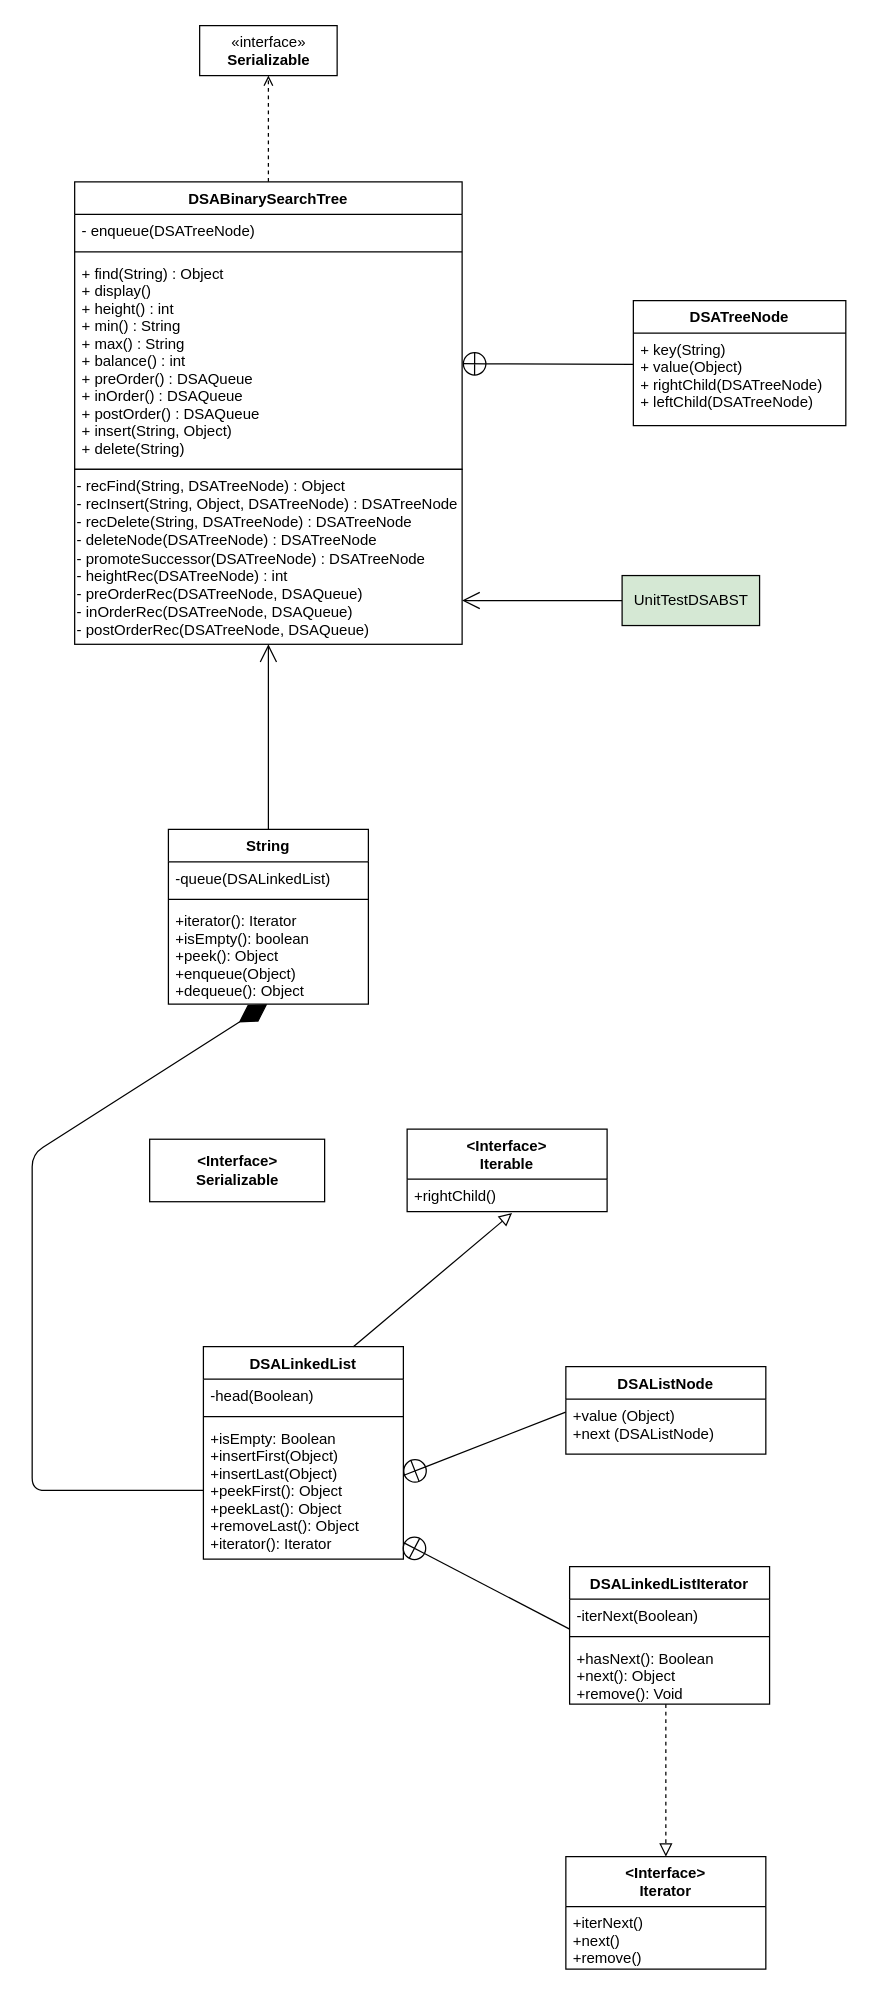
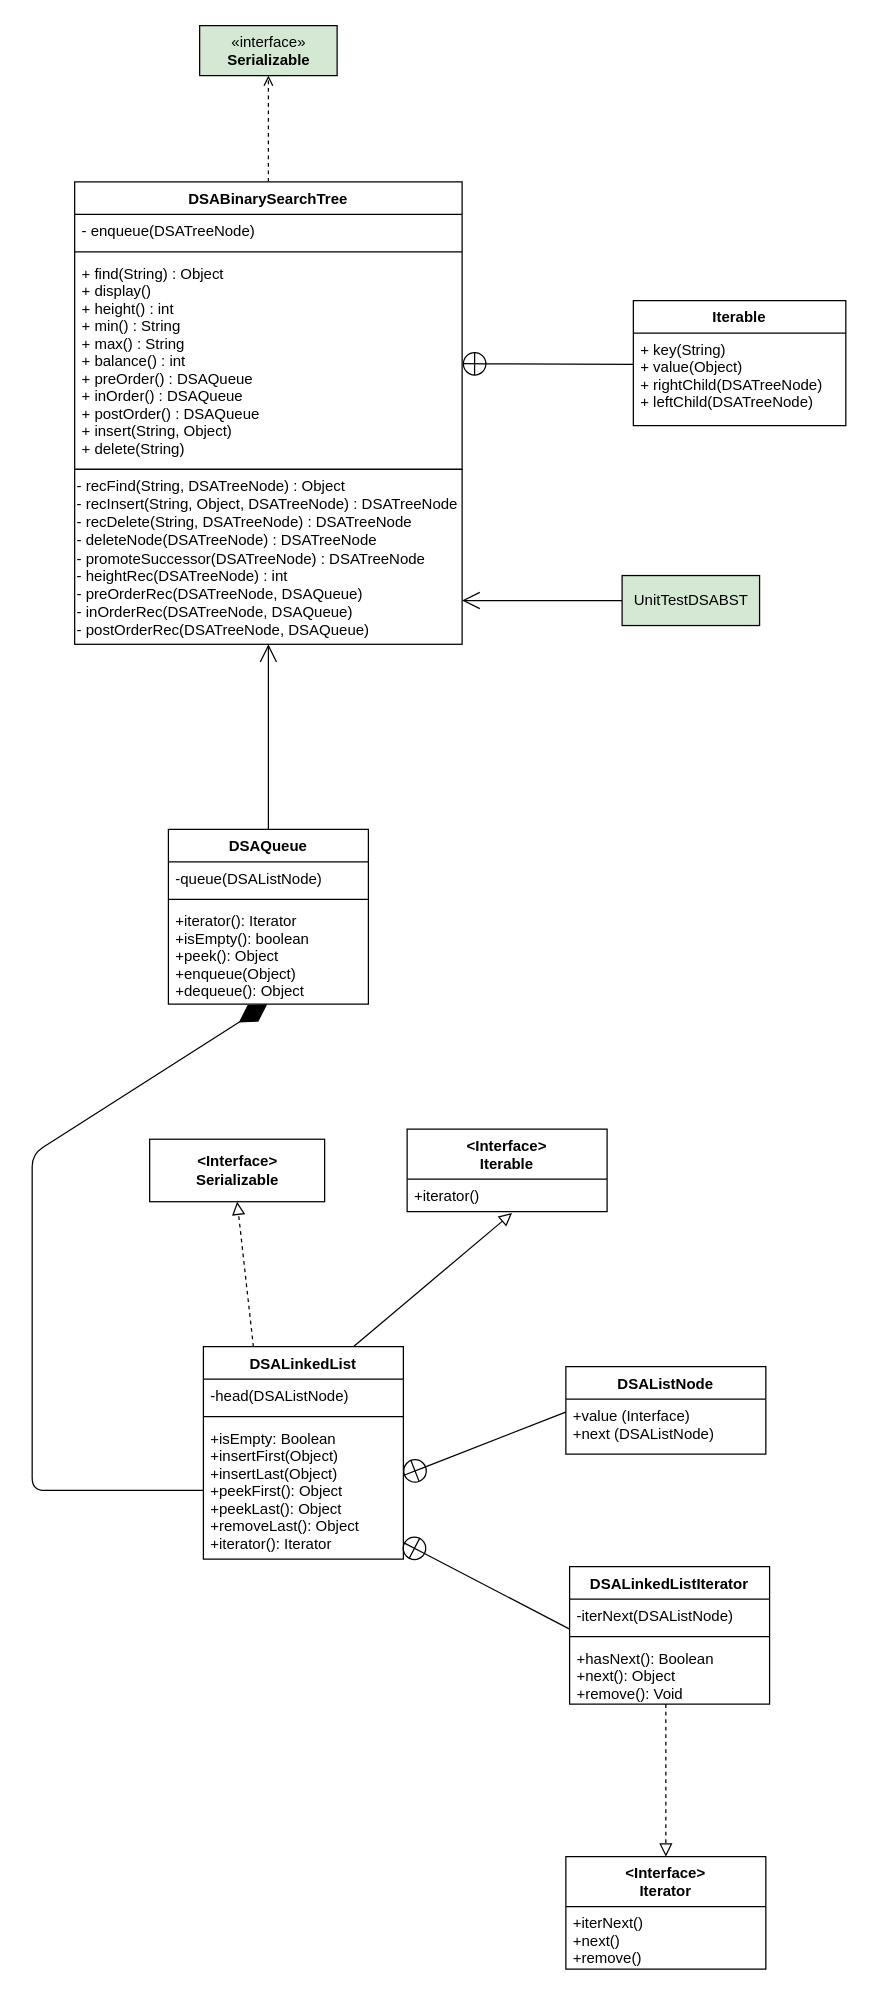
node "«interface» Serializable": fillcolor #ffffff -> #d5e8d4
node "DSATreeNode": label "DSATreeNode" -> "Iterable"
node "String": label "String" -> "DSAQueue"
node "-queue(DSALinkedList)": label "-queue(DSALinkedList)" -> "-queue(DSAListNode)"
node "+rightChild()": label "+rightChild()" -> "+iterator()"
edge "DSALinkedList" -> "<Interface> Serializable": added
node "-head(Boolean)": label "-head(Boolean)" -> "-head(DSAListNode)"
node "+value (Object) +next (DSAListNode)": label "+value (Object) +next (DSAListNode)" -> "+value (Interface) +next (DSAListNode)"
node "-iterNext(Boolean)": label "-iterNext(Boolean)" -> "-iterNext(DSAListNode)"
